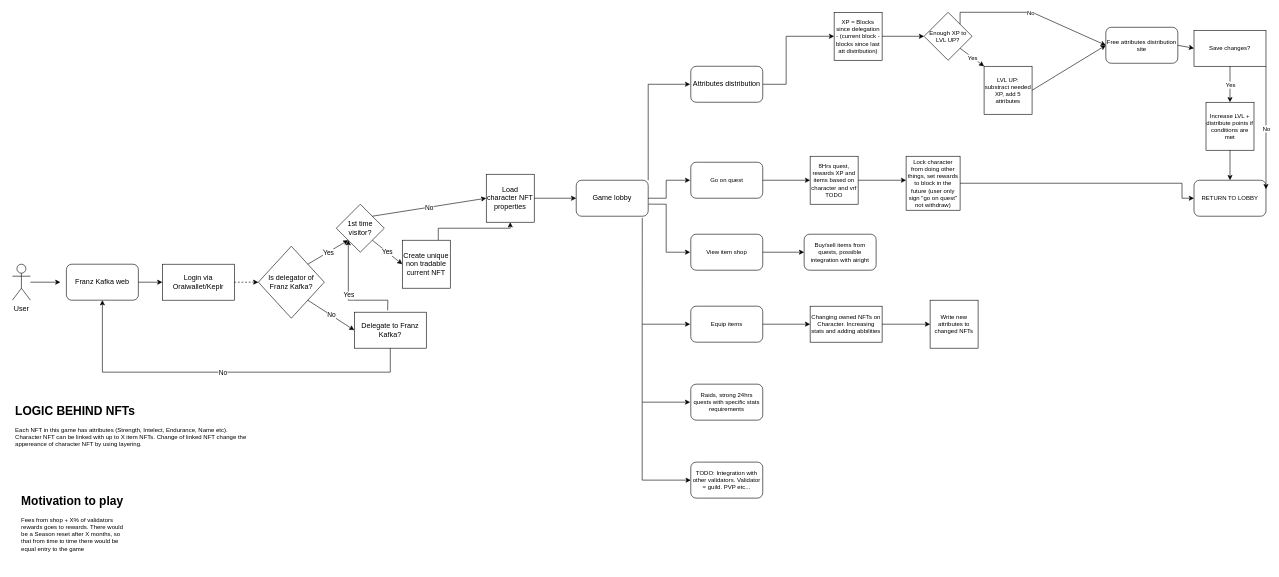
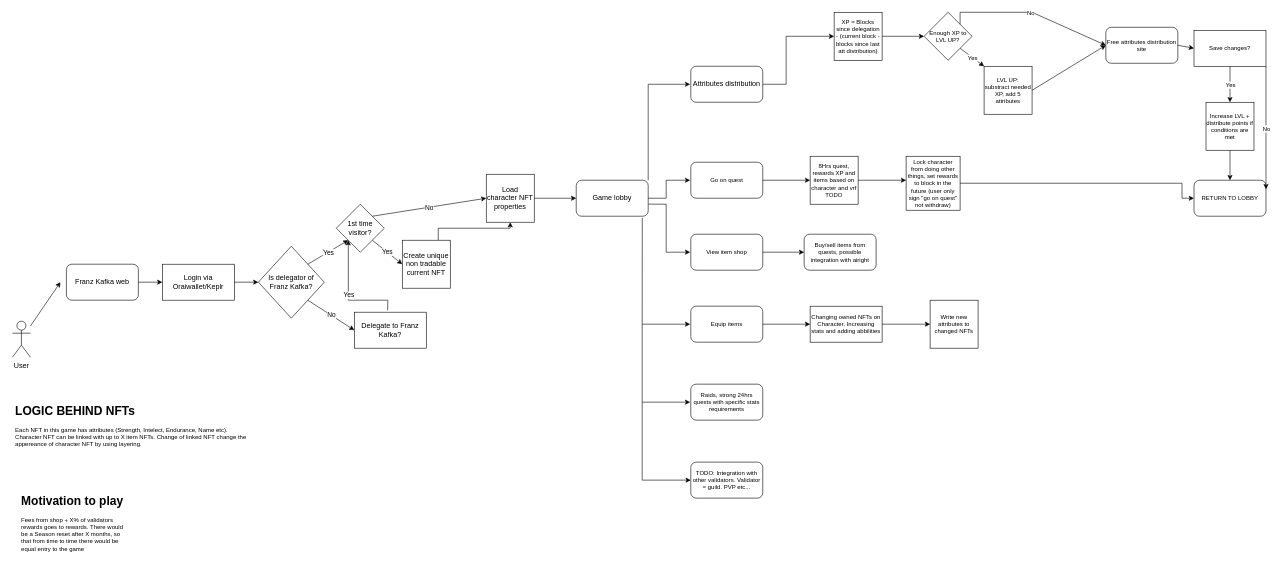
node "User": moved (21, 282) -> (21, 339)
edge "Login via Oraiwallet/Keplr" -> "Is delegator of Franz Kafka?": style dashed -> solid
edge "Delegate to Franz Kafka?" -> "Franz Kafka web": removed, label "No"
